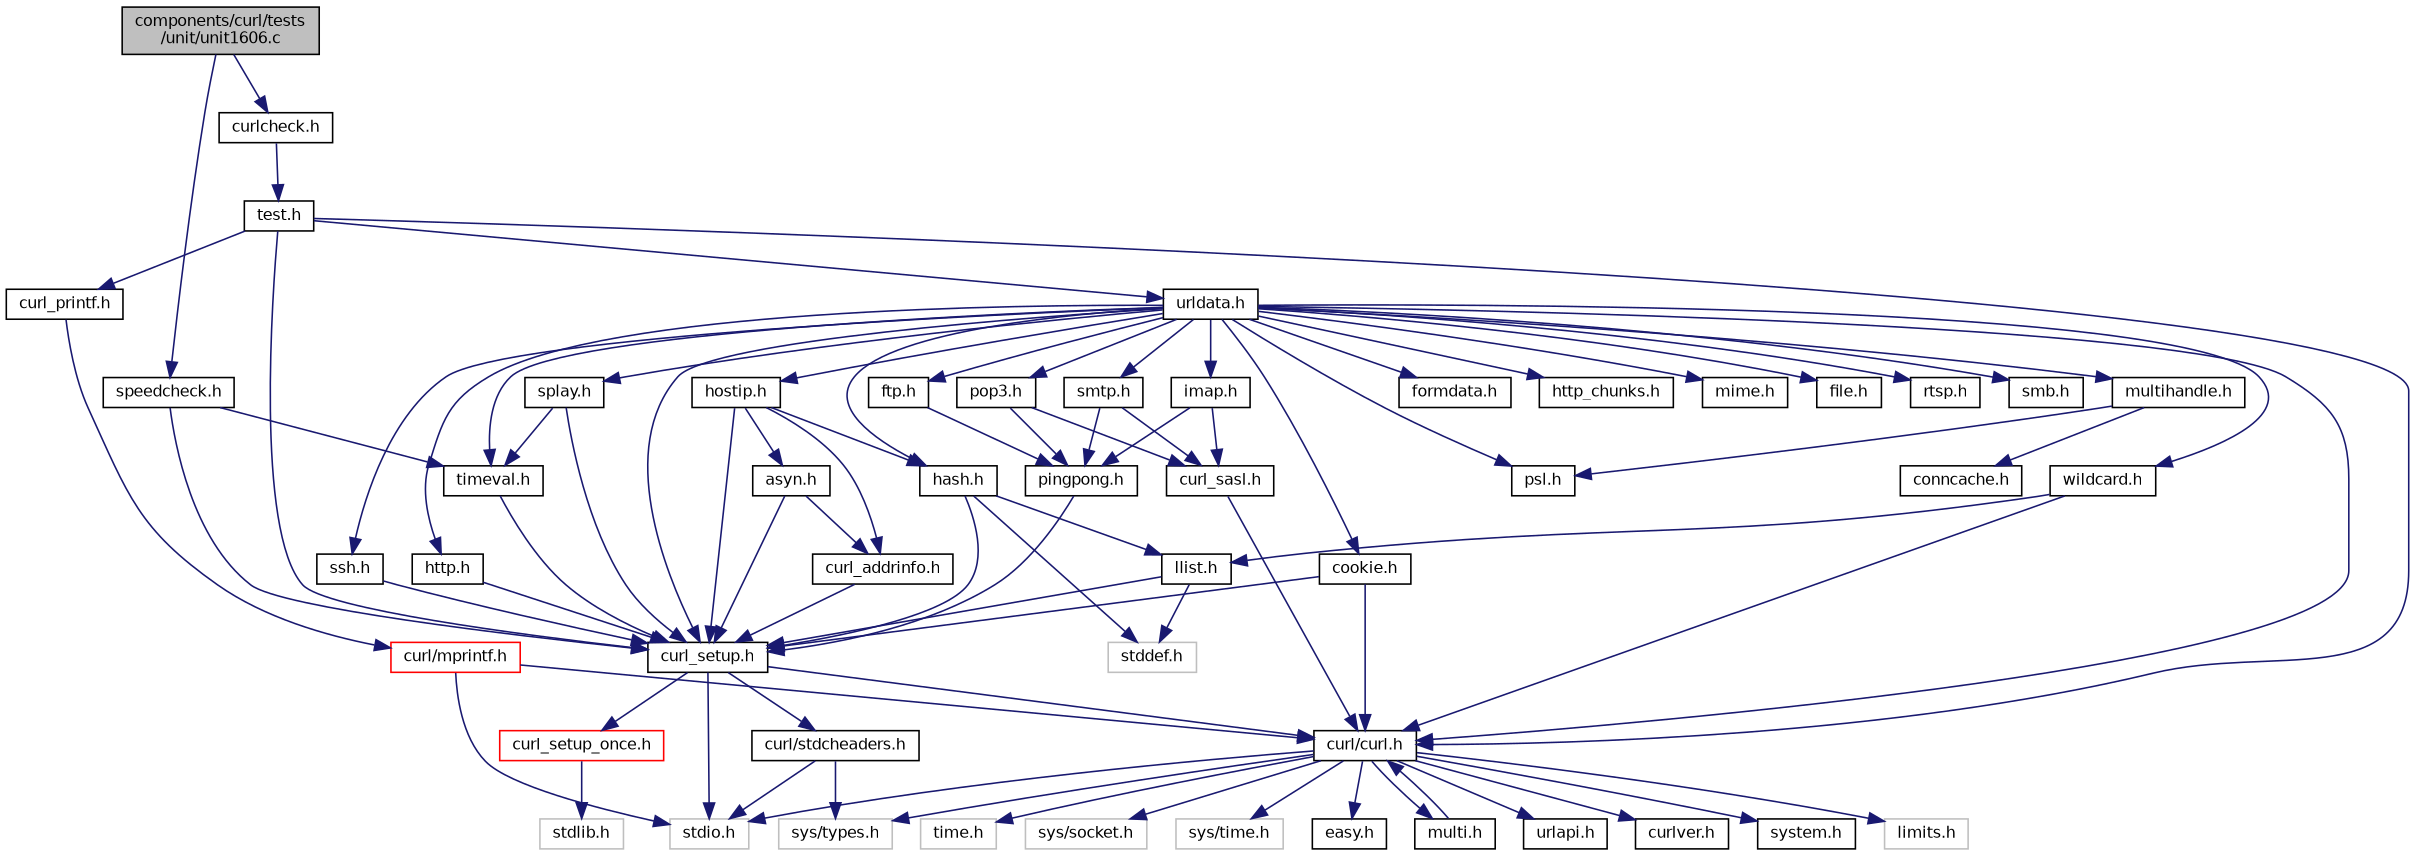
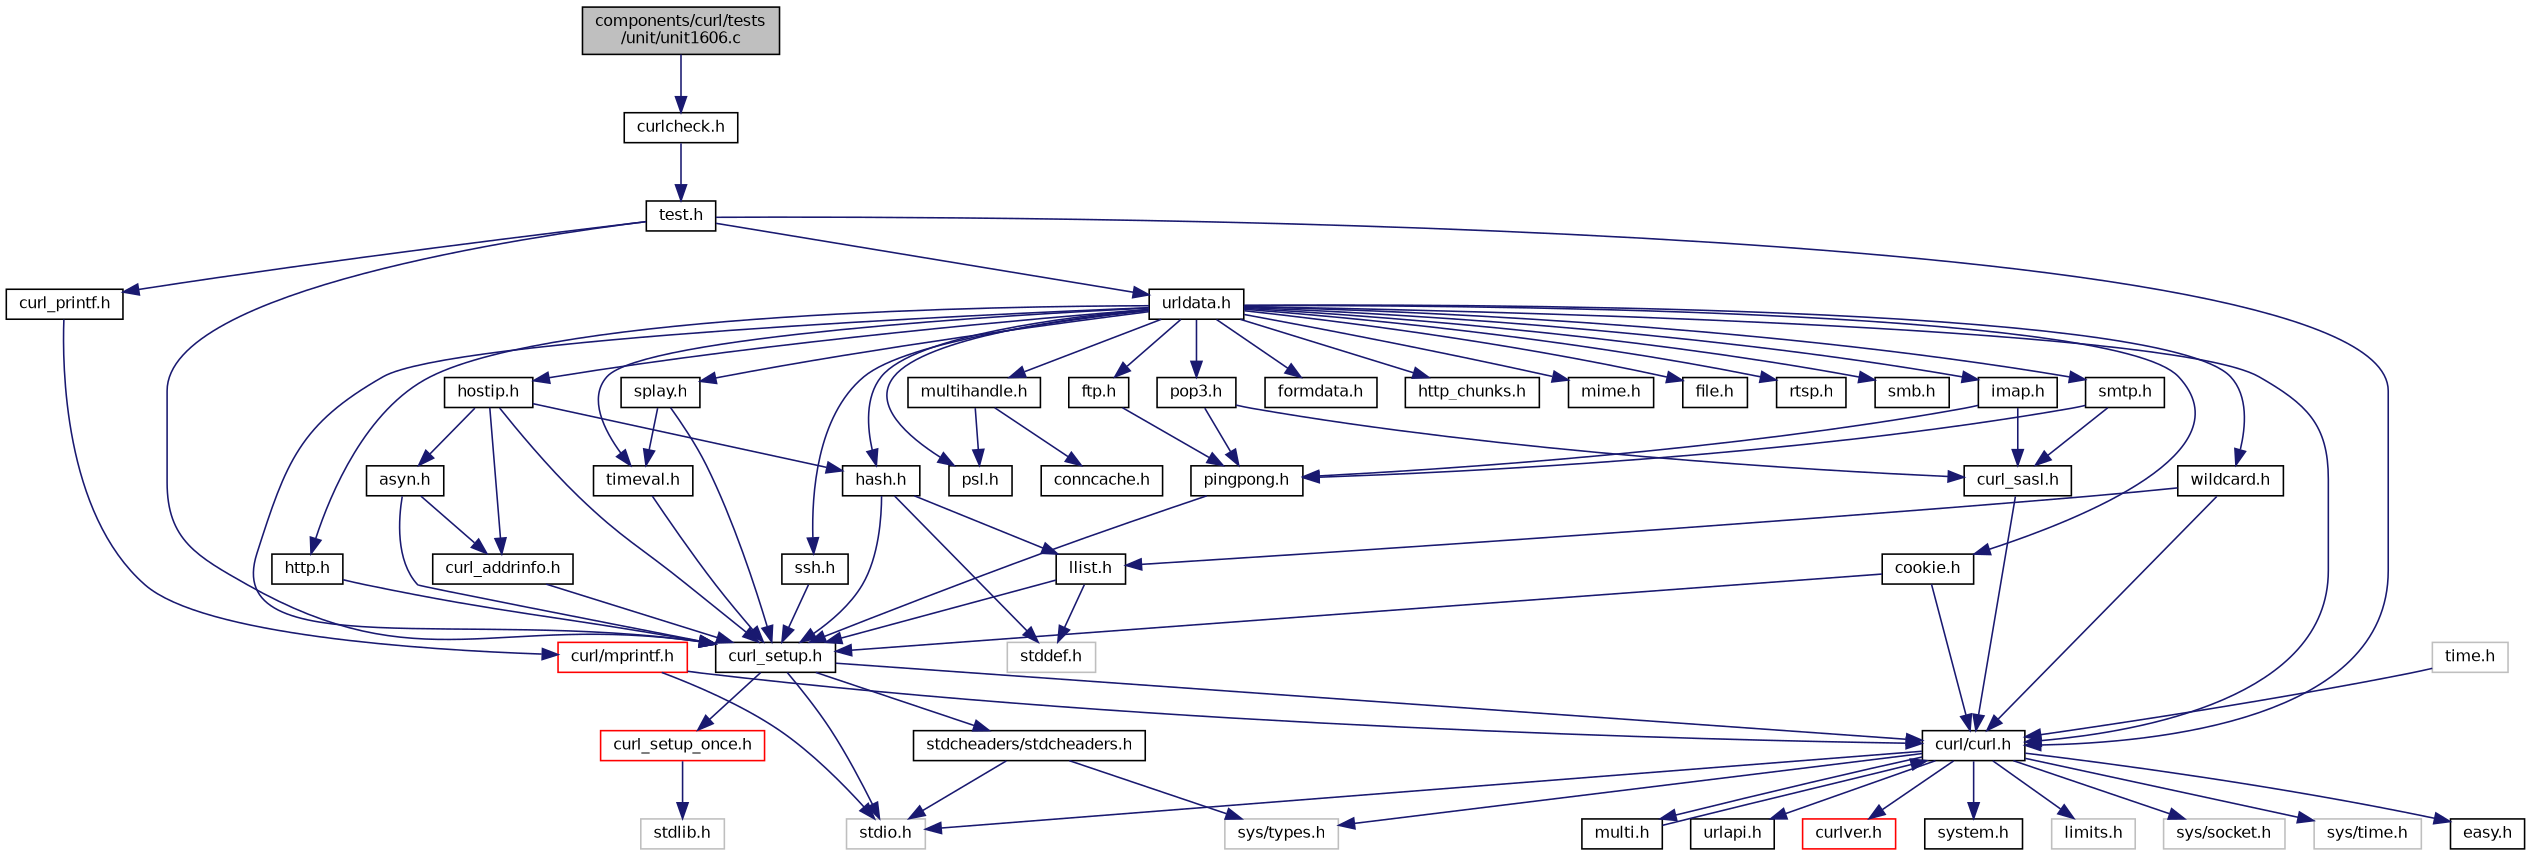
node "speedcheck.h": removed
node "curl/stdcheaders.h": label "curl/stdcheaders.h" -> "stdcheaders/stdcheaders.h"
edge "curl/curl.h" -> "time.h": reversed
node "curlver.h": color black -> red
